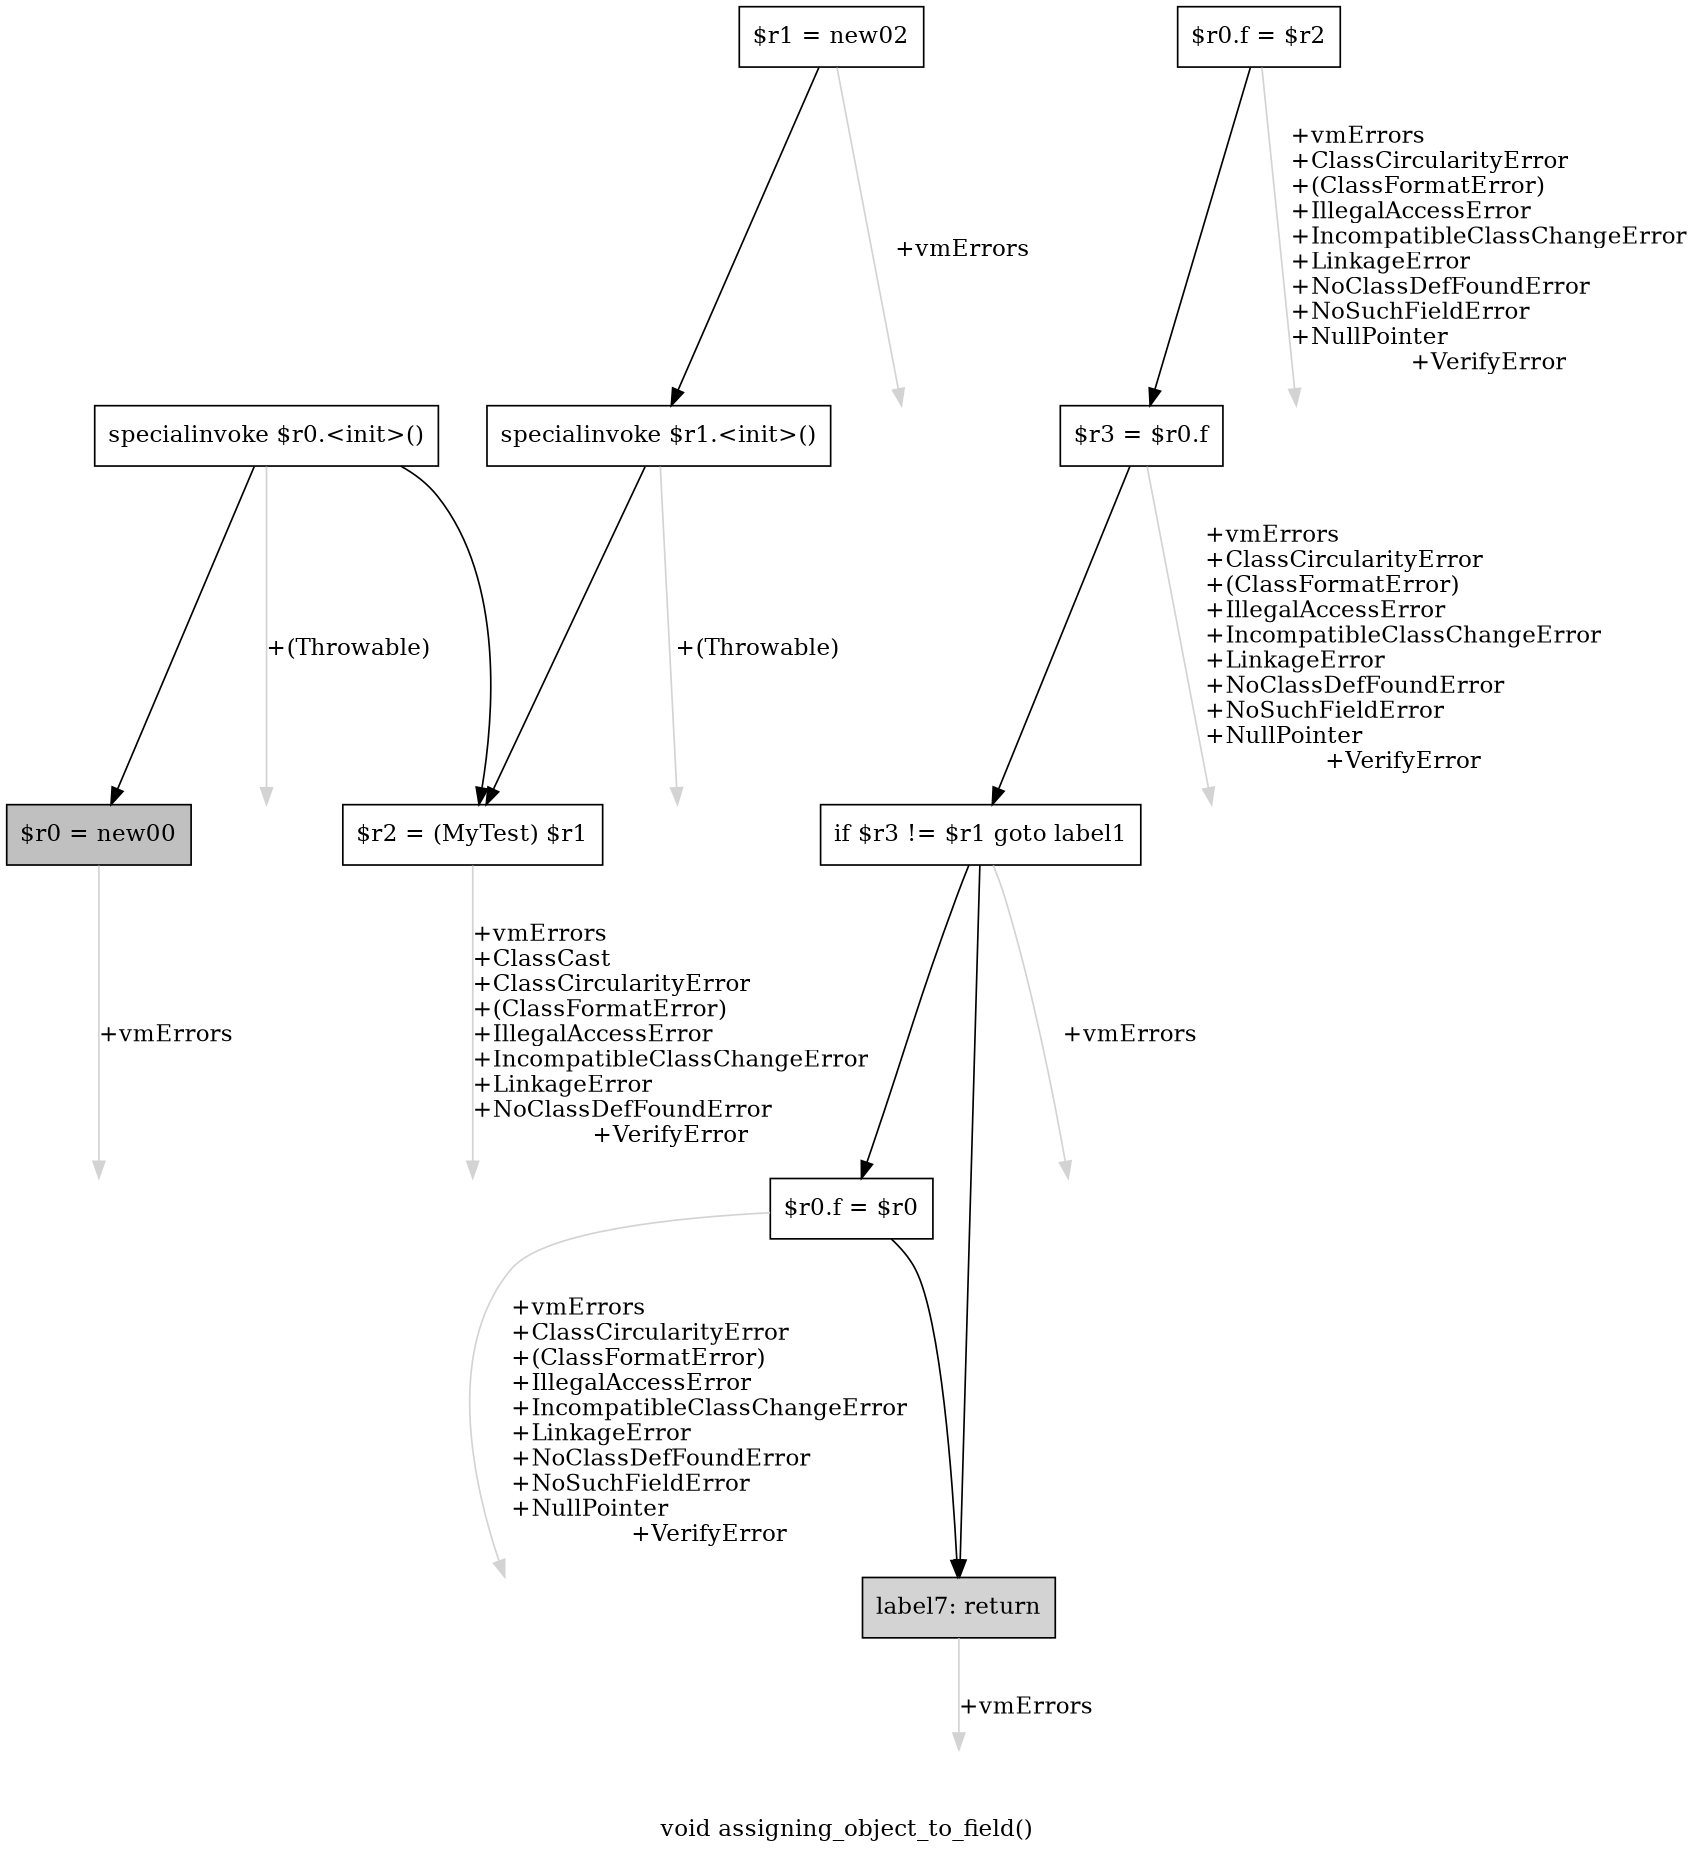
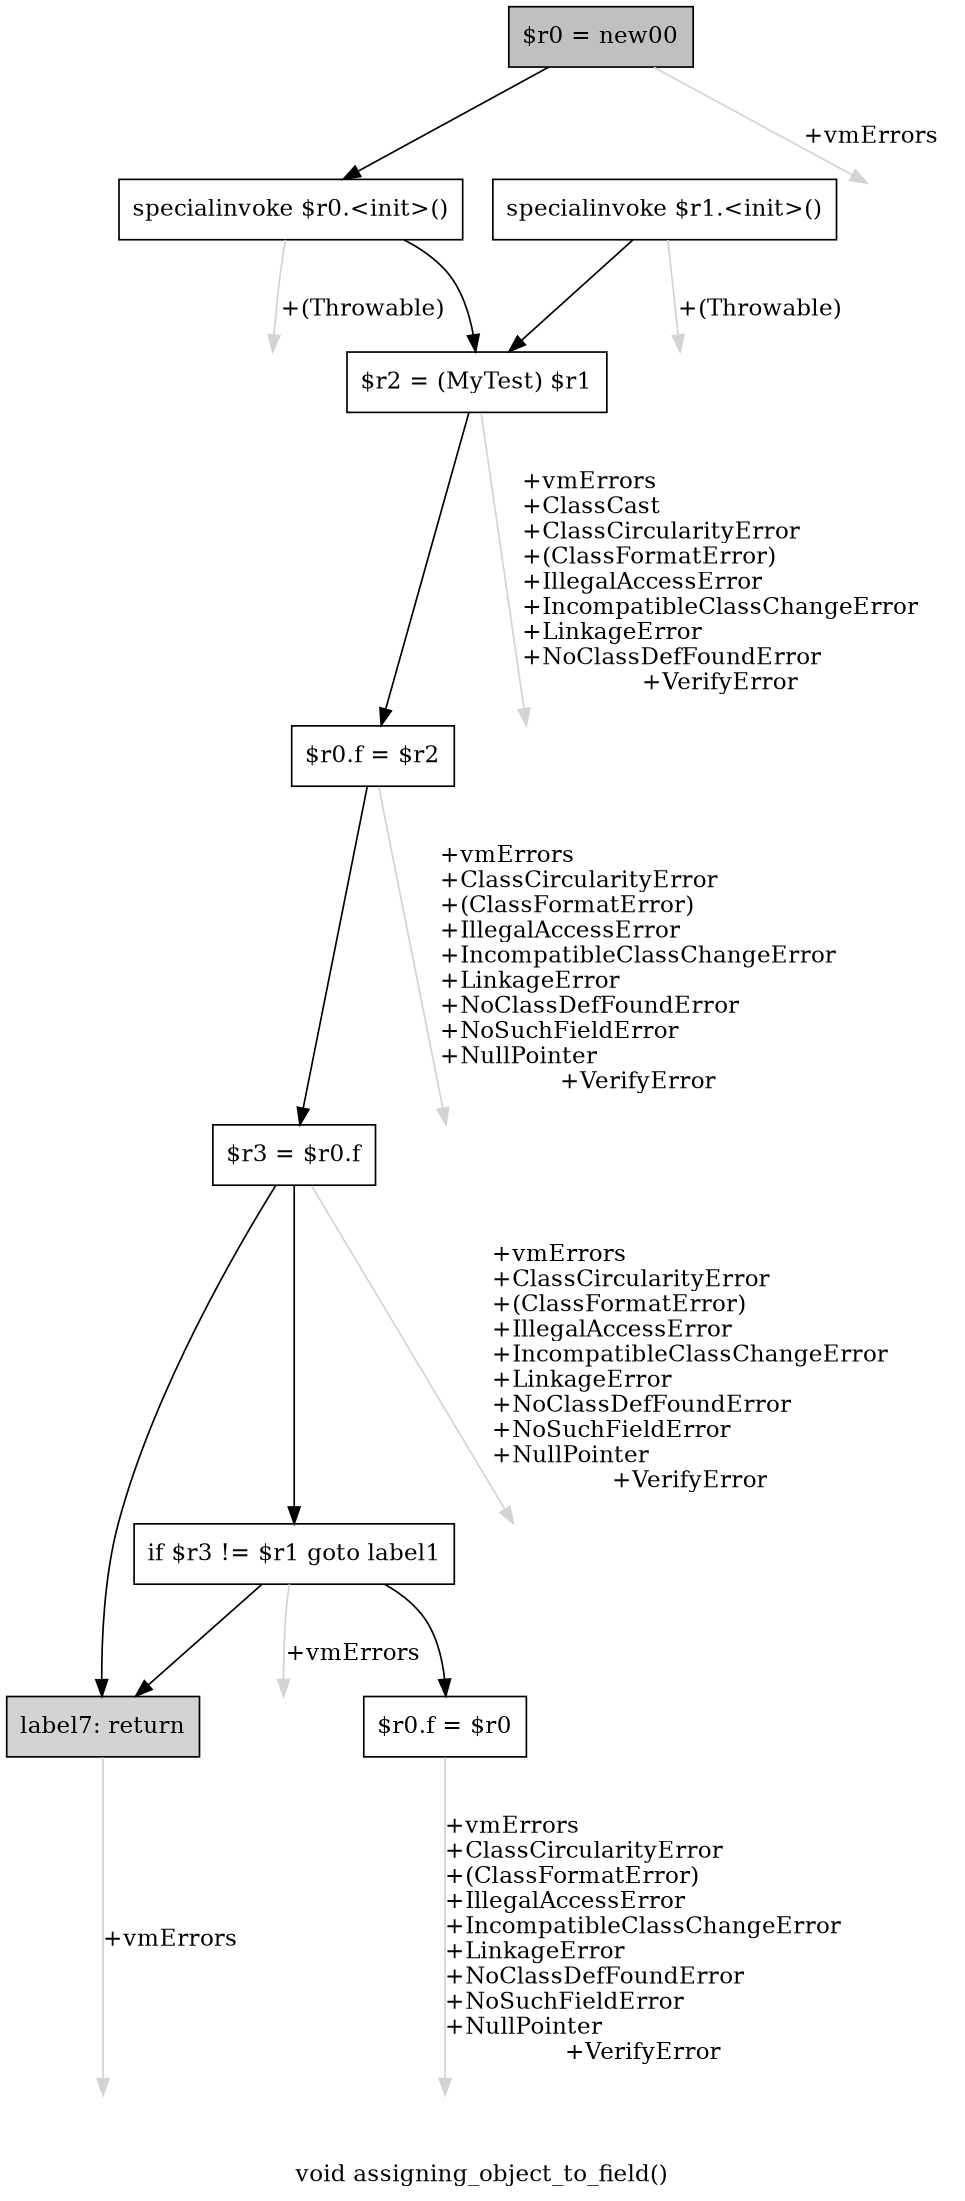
node "$r1 = new02": removed
edge "$r2 = (MyTest) $r1" -> "$r0.f = $r2": added
edge "specialinvoke $r0.<init>()" -> "$r0 = new00": reversed
edge "$r0.f = $r0" -> "label7: return": now "$r3 = $r0.f" -> "label7: return"
